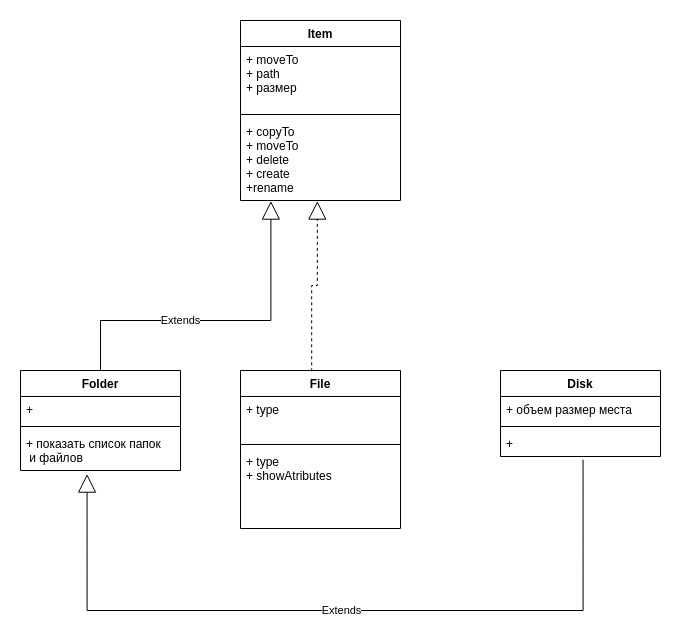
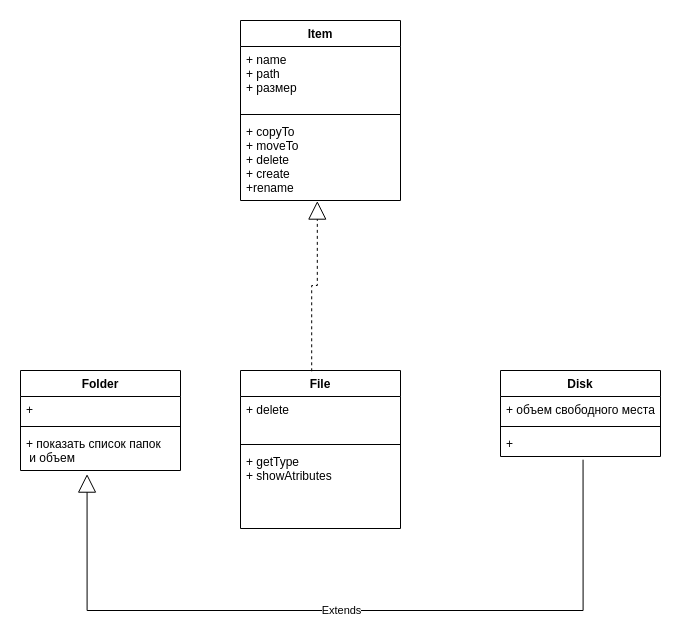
node "+ moveTo + path + размер": label "+ moveTo + path + размер" -> "+ name + path + размер"
edge "Folder" -> "+ copyTo + moveTo + delete + create +rename": removed, label "Extends"
node "+ type": label "+ type" -> "+ delete"
node "+ объем размер места": label "+ объем размер места" -> "+ объем свободного места"
node "+ показать список папок и файлов": label "+ показать список папок и файлов" -> "+ показать список папок и объем"
node "+ type + showAtributes": label "+ type + showAtributes" -> "+ getType + showAtributes"
